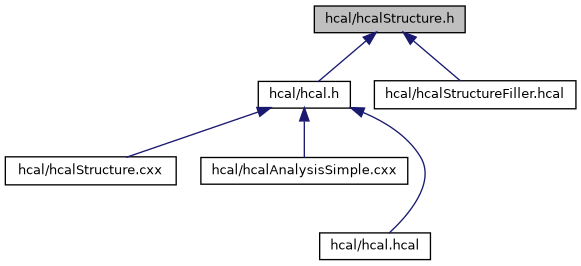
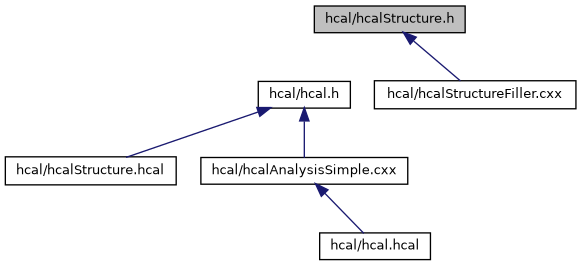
edge "hcal/hcal.h" -> "hcal/hcalStructure.h": removed
node "hcal/hcalStructureFiller.hcal": label "hcal/hcalStructureFiller.hcal" -> "hcal/hcalStructureFiller.cxx"
edge "hcal/hcal.hcal" -> "hcal/hcal.h": now "hcal/hcal.hcal" -> "hcal/hcalAnalysisSimple.cxx"
node "hcal/hcalStructure.cxx": label "hcal/hcalStructure.cxx" -> "hcal/hcalStructure.hcal"
